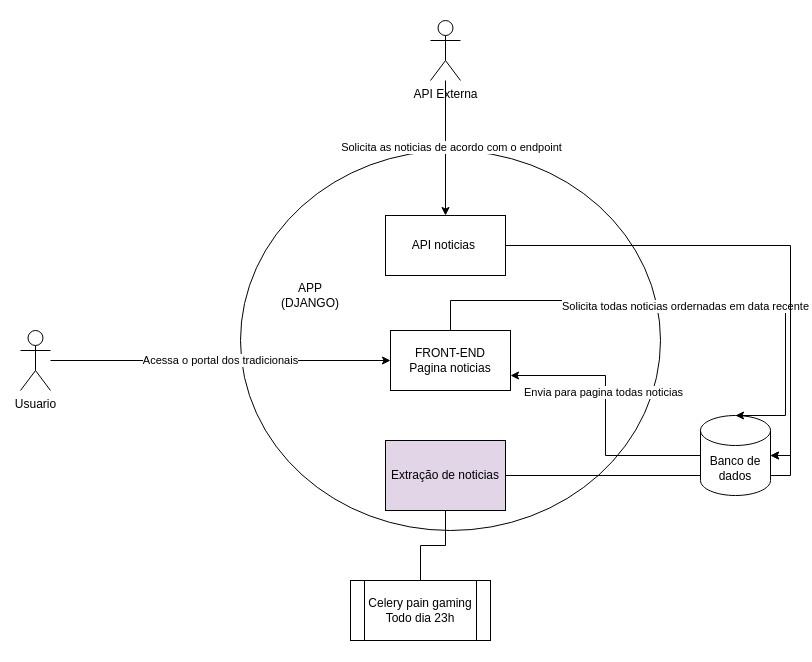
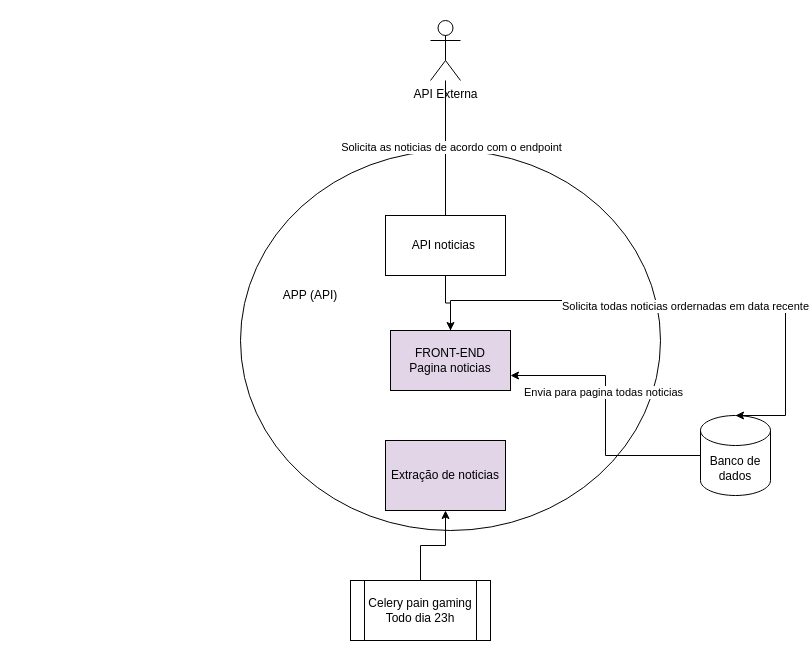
edge "API Externa" -> "API noticias": arrowhead classic -> none
edge "API noticias" -> "Banco de dados": now "API noticias" -> "FRONT-END Pagina noticias"
node "APP (DJANGO)": label "APP (DJANGO)" -> "APP (API)"
node "Usuario": removed
edge "Usuario" -> "FRONT-END Pagina noticias": removed, label "Acessa o portal dos tradicionais"
node "FRONT-END Pagina noticias": fillcolor #ffffff -> #e1d5e7
edge "Extração de noticias" -> "Banco de dados": removed
edge "Extração de noticias" -- "Celery pain gaming Todo dia 23h": arrowhead none -> classic
